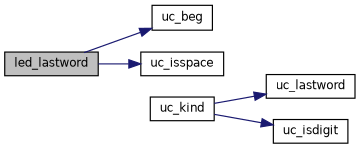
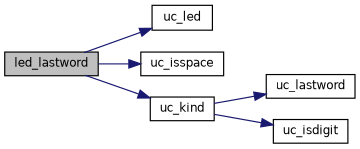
node "uc_beg": label "uc_beg" -> "uc_led"
edge "led_lastword" -> "uc_kind": added
